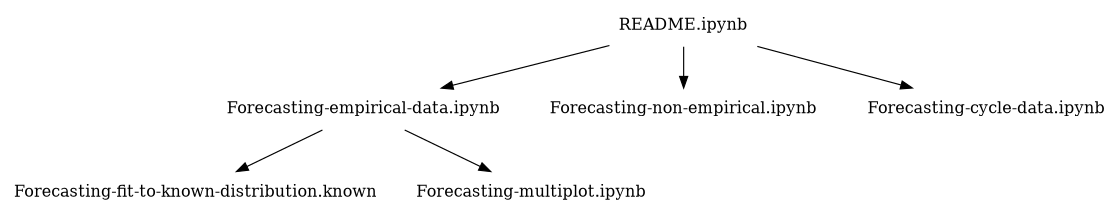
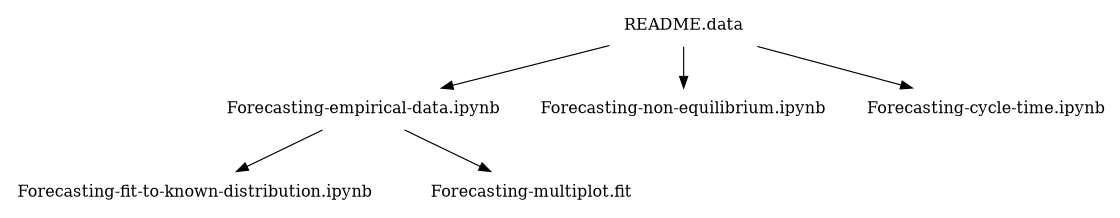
node "README.ipynb": label "README.ipynb" -> "README.data"
node "Forecasting-non-empirical.ipynb": label "Forecasting-non-empirical.ipynb" -> "Forecasting-non-equilibrium.ipynb"
node "Forecasting-cycle-data.ipynb": label "Forecasting-cycle-data.ipynb" -> "Forecasting-cycle-time.ipynb"
node "Forecasting-fit-to-known-distribution.known": label "Forecasting-fit-to-known-distribution.known" -> "Forecasting-fit-to-known-distribution.ipynb"
node "Forecasting-multiplot.ipynb": label "Forecasting-multiplot.ipynb" -> "Forecasting-multiplot.fit"
